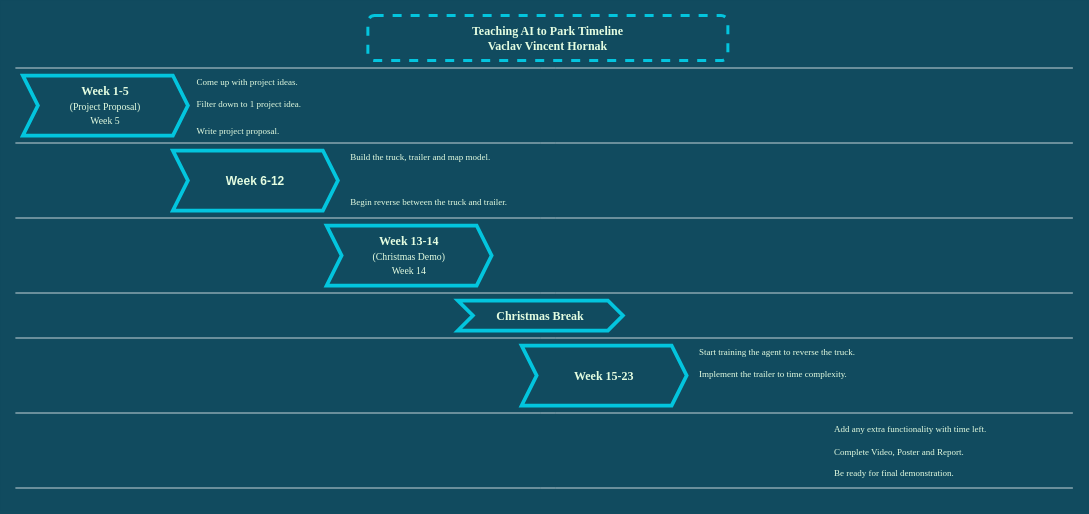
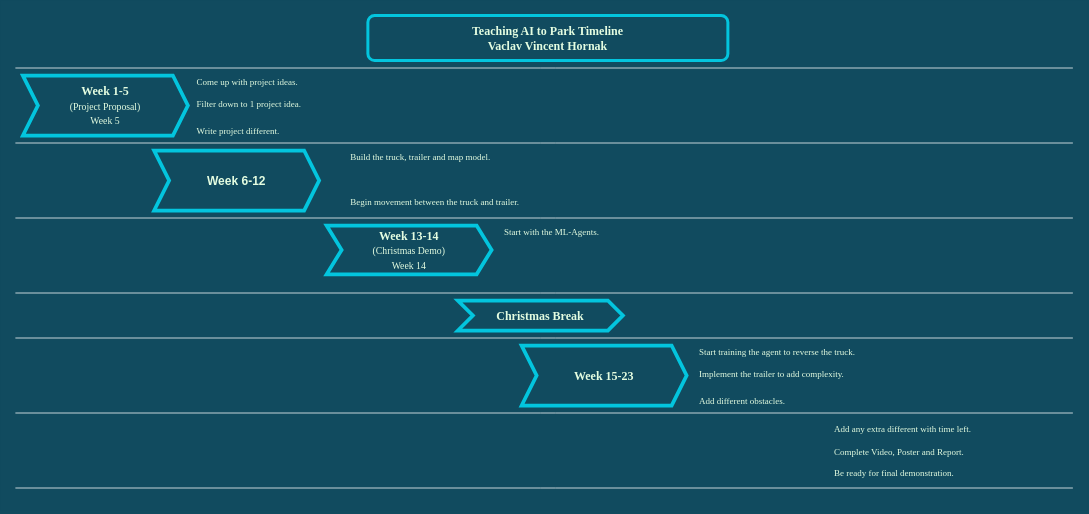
node "Teaching AI to Park Timeline Vaclav Vincent Hornak": style dashed -> solid
node "Write project proposal.": label "Write project proposal." -> "Write project different."
node "Week 6-12": moved (255, 180) -> (237, 180)
node "Begin reverse between the truck and trailer.": label "Begin reverse between the truck and trailer." -> "Begin movement between the truck and trailer."
node "Start with the ML-Agents.": added
node "Week 13-14 (Christmas Demo) Week 14": size 165x60 -> 165x49
node "Implement the trailer to time complexity.": label "Implement the trailer to time complexity." -> "Implement the trailer to add complexity."
node "Add different obstacles.": added
node "Add any extra functionality with time left.": label "Add any extra functionality with time left." -> "Add any extra different with time left."
